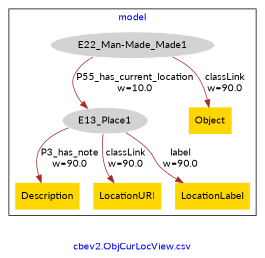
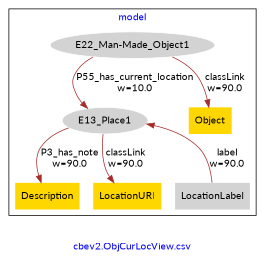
node "E22_Man-Made_Made1": label "E22_Man-Made_Made1" -> "E22_Man-Made_Object1"
edge "E13_Place1" -> "LocationLabel": reversed
node "LocationLabel": fillcolor gold -> lightgray
